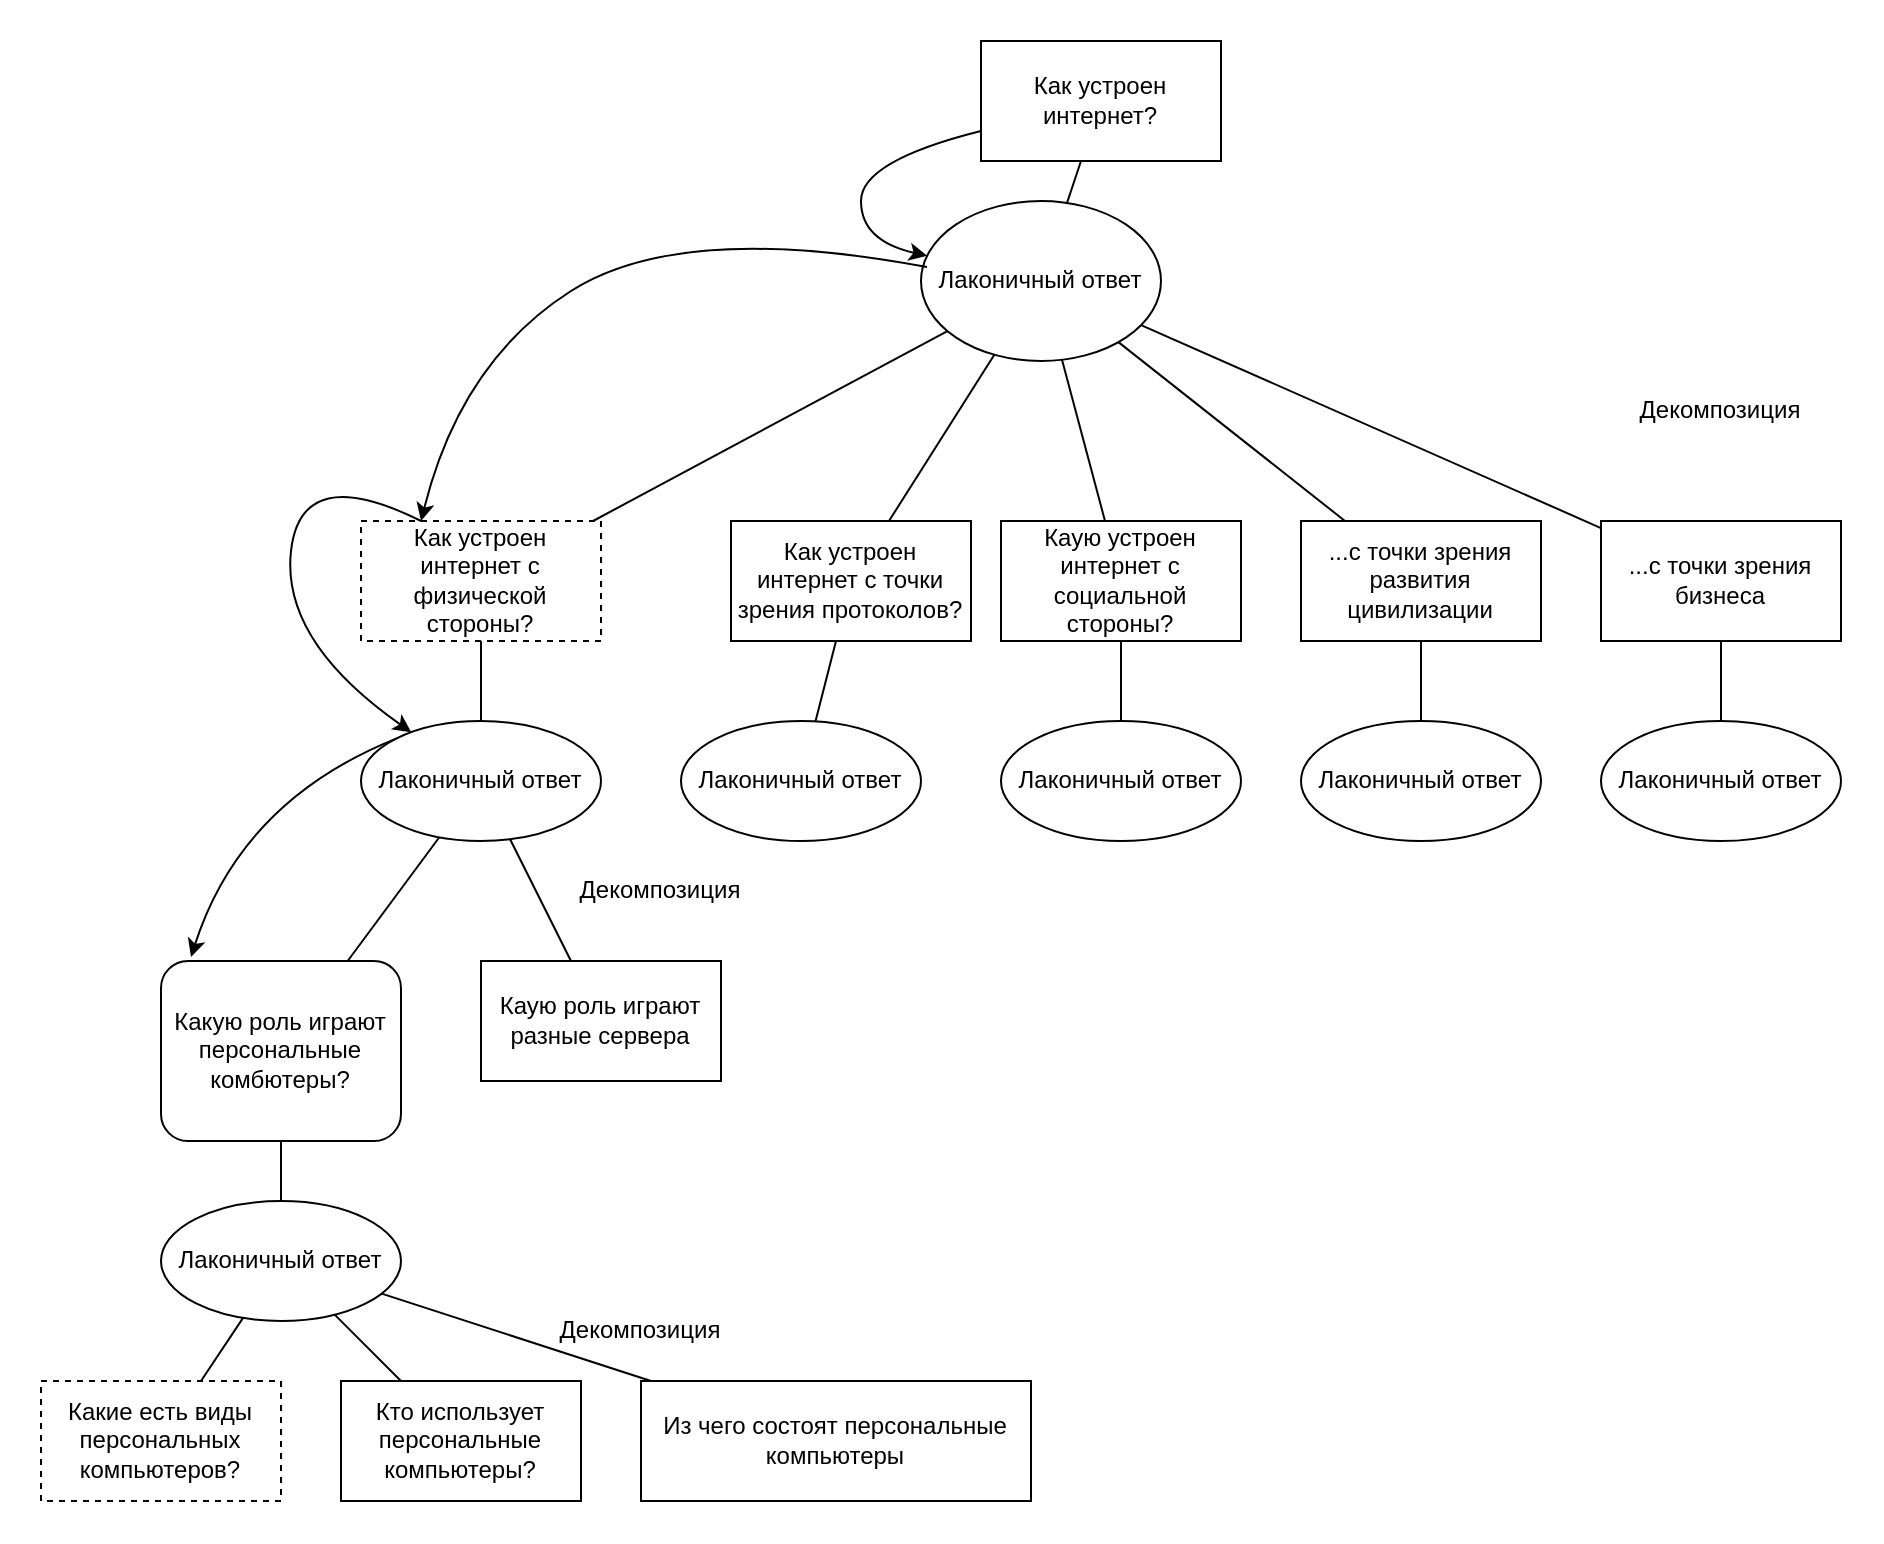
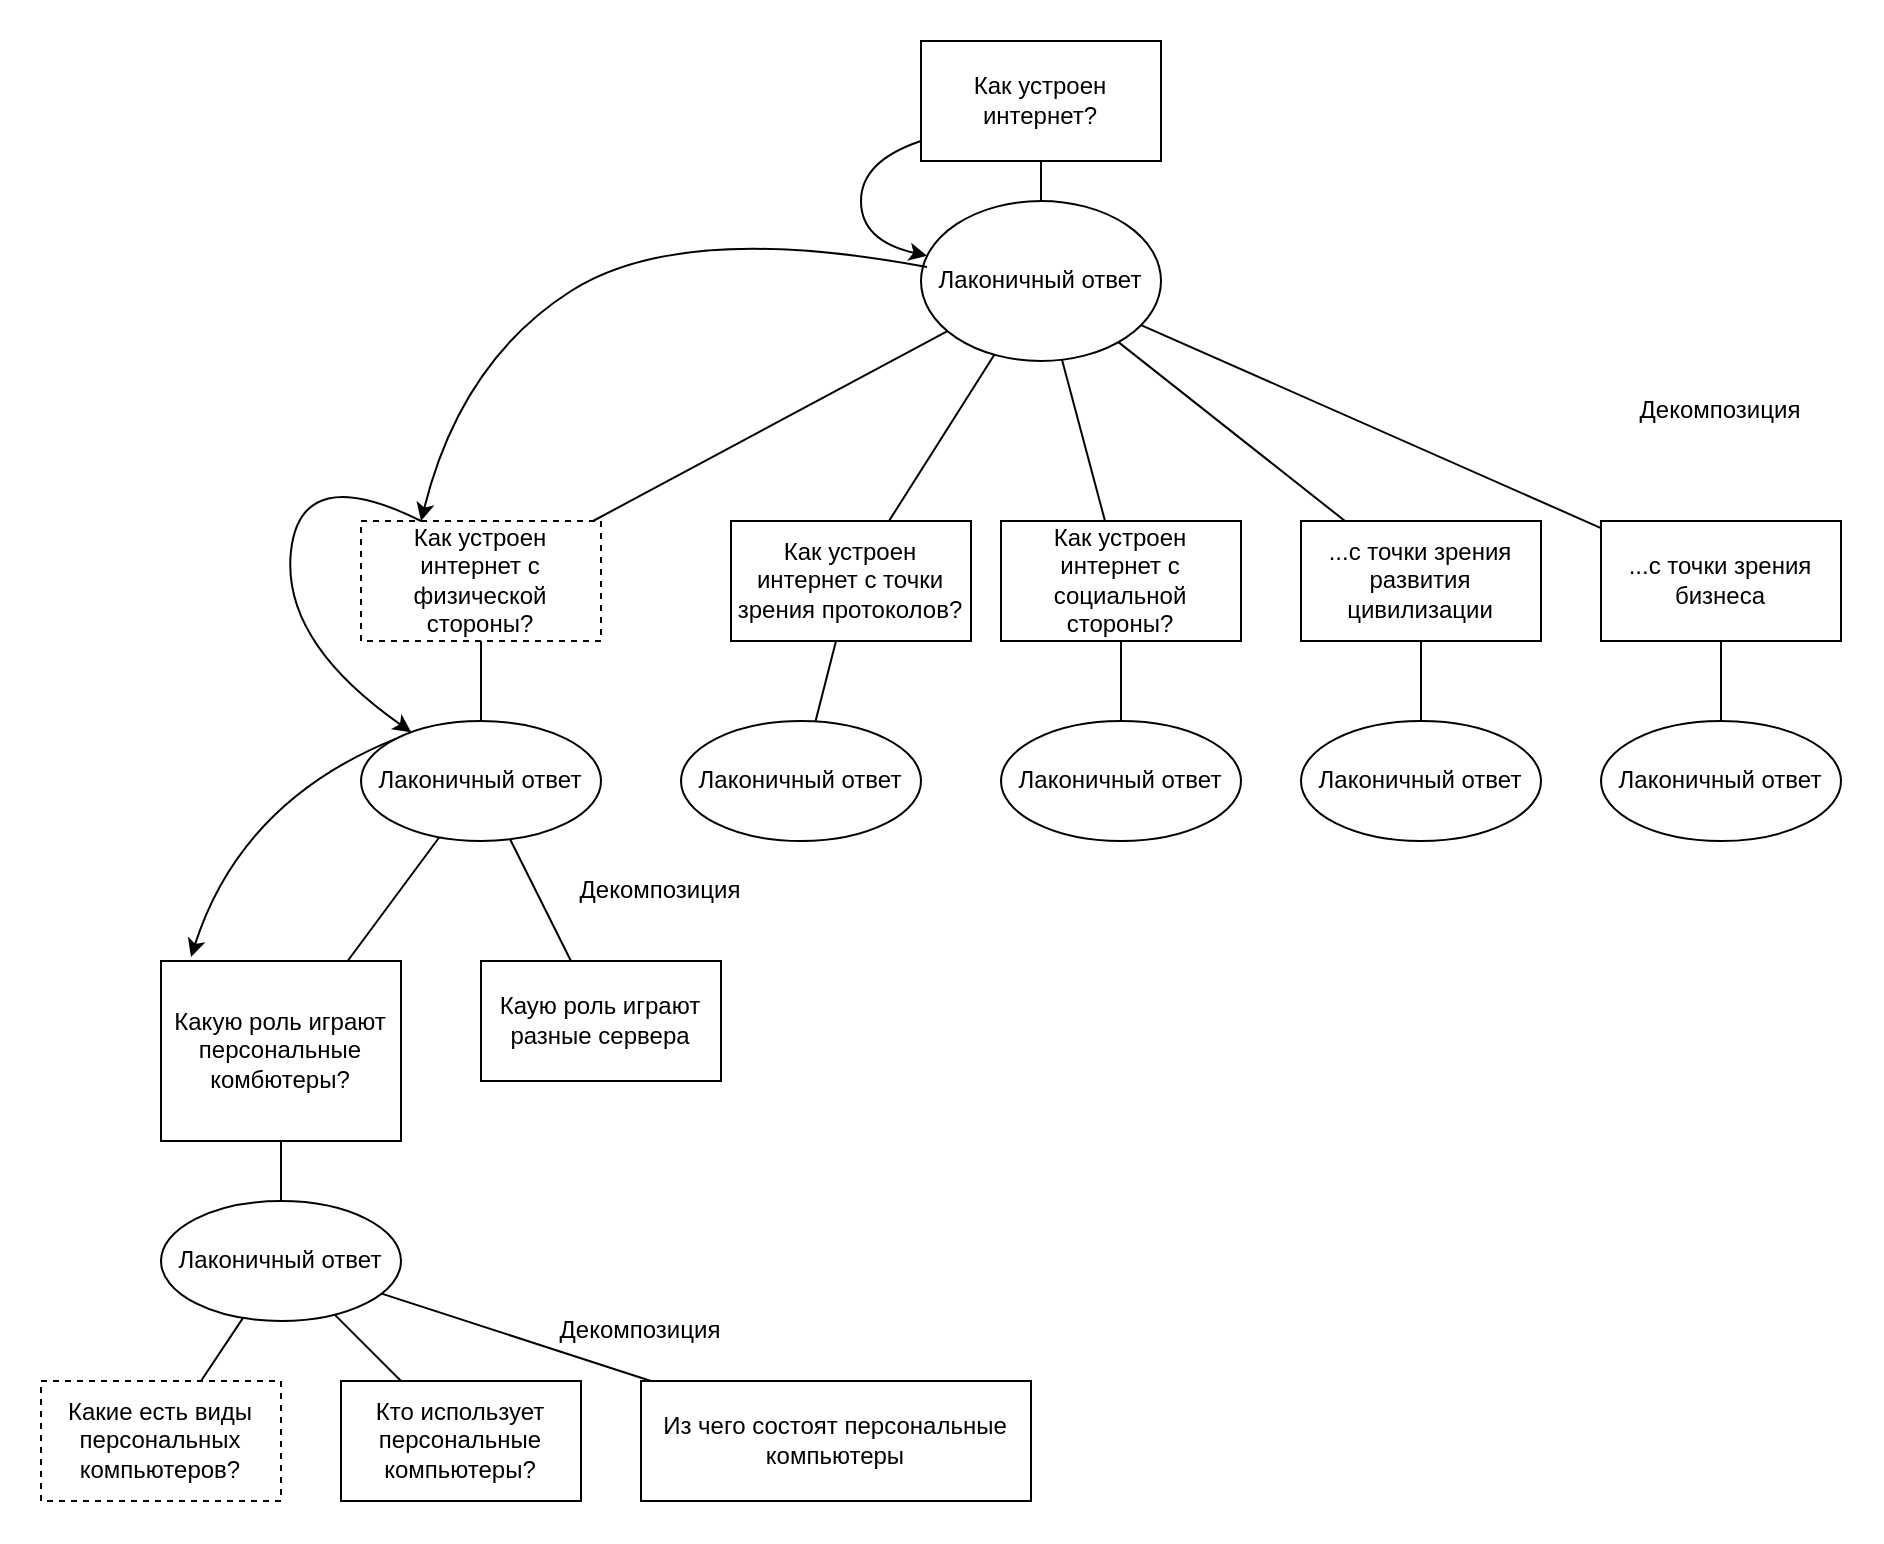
node "Как устроен интернет?": moved (1101, 101) -> (1041, 101)
node "Каую устроен интернет с социальной стороны?": label "Каую устроен интернет с социальной стороны?" -> "Как устроен интернет с социальной стороны?"
node "Какую роль играют персональные комбютеры?": shape rounded rectangle -> rectangle
